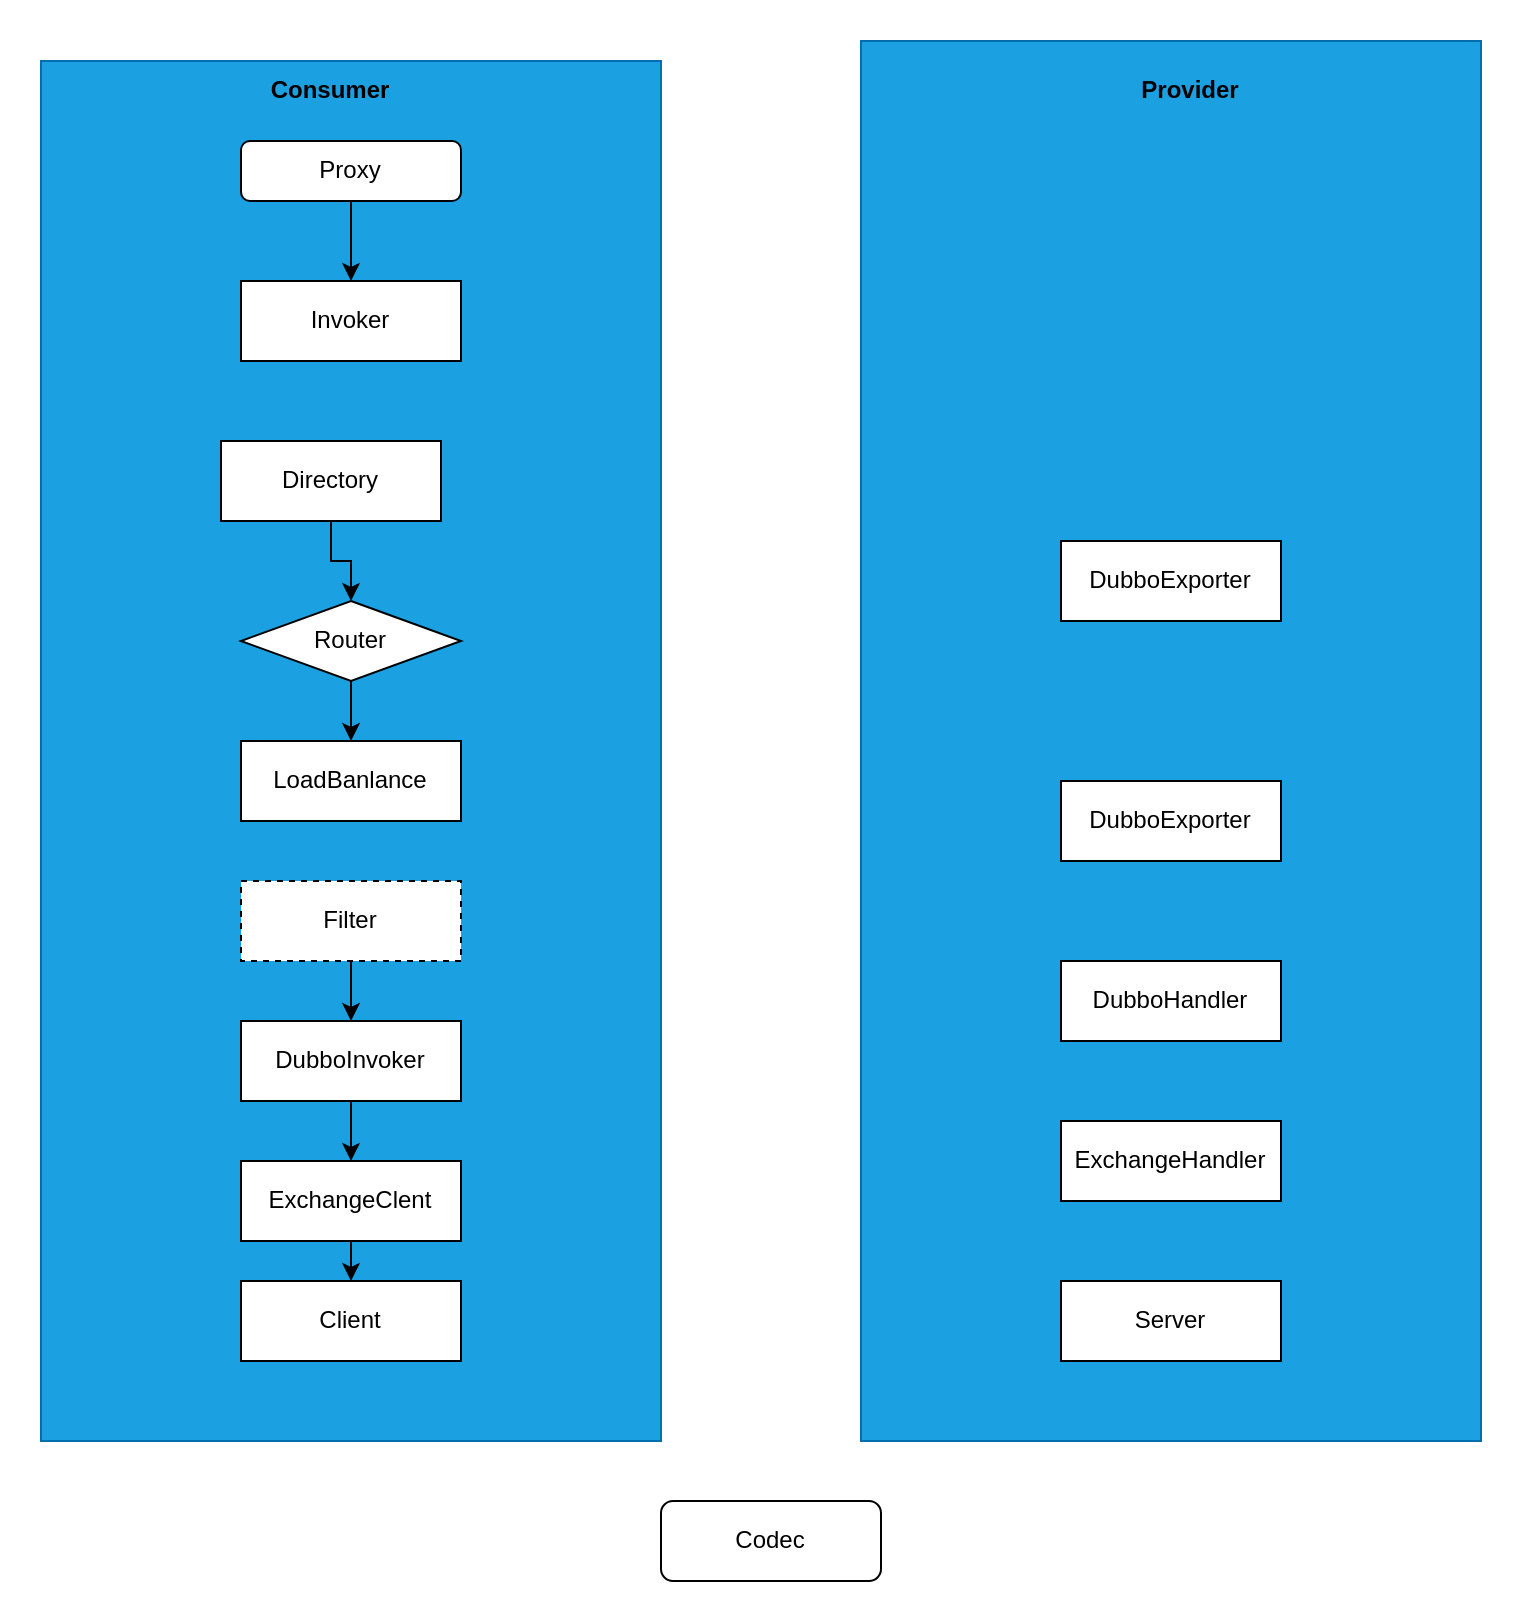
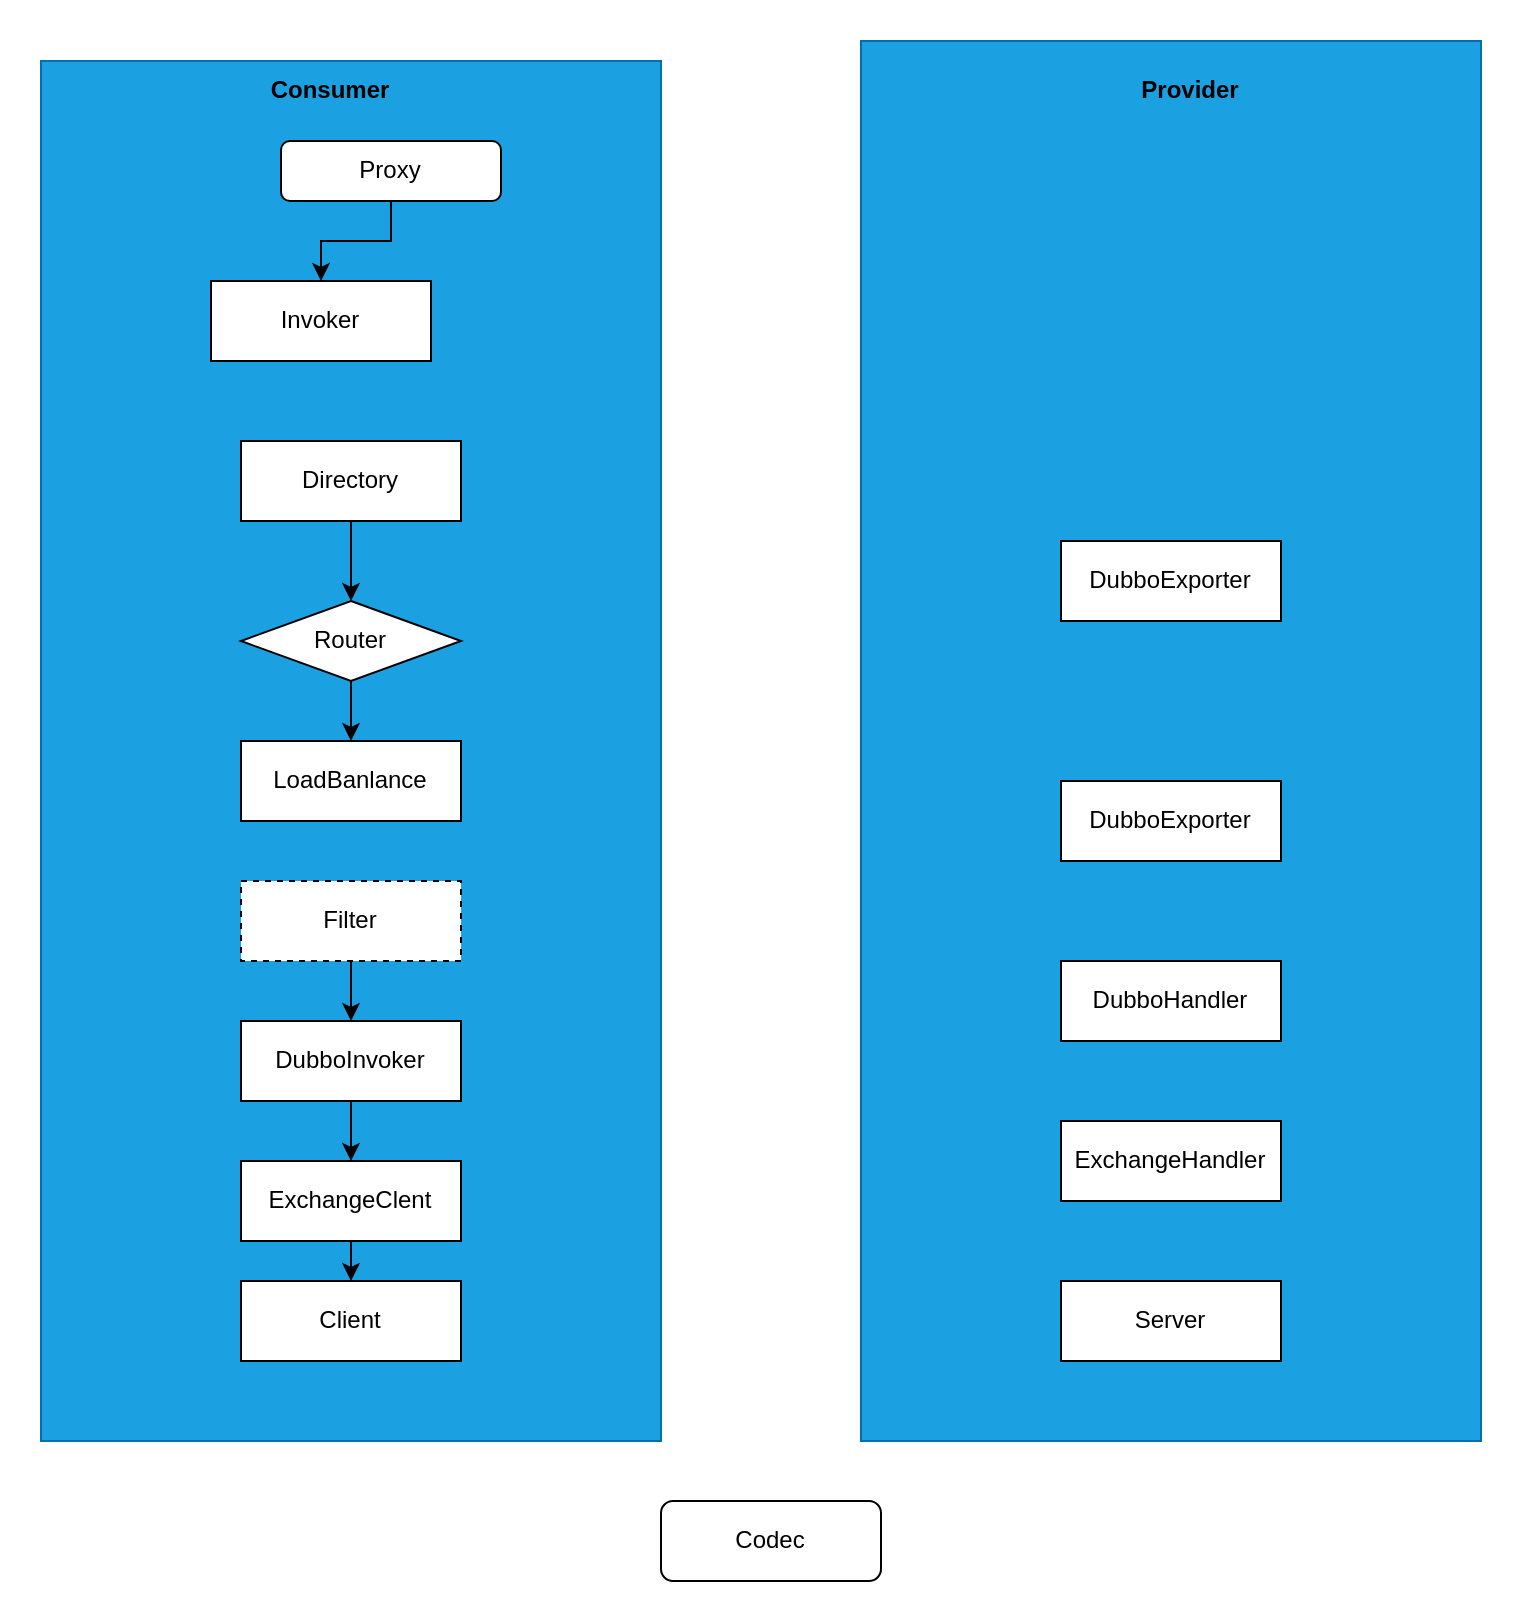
node "Proxy": moved (351, 171) -> (391, 171)
node "Invoker": moved (351, 321) -> (321, 321)
node "Directory": moved (331, 481) -> (351, 481)
